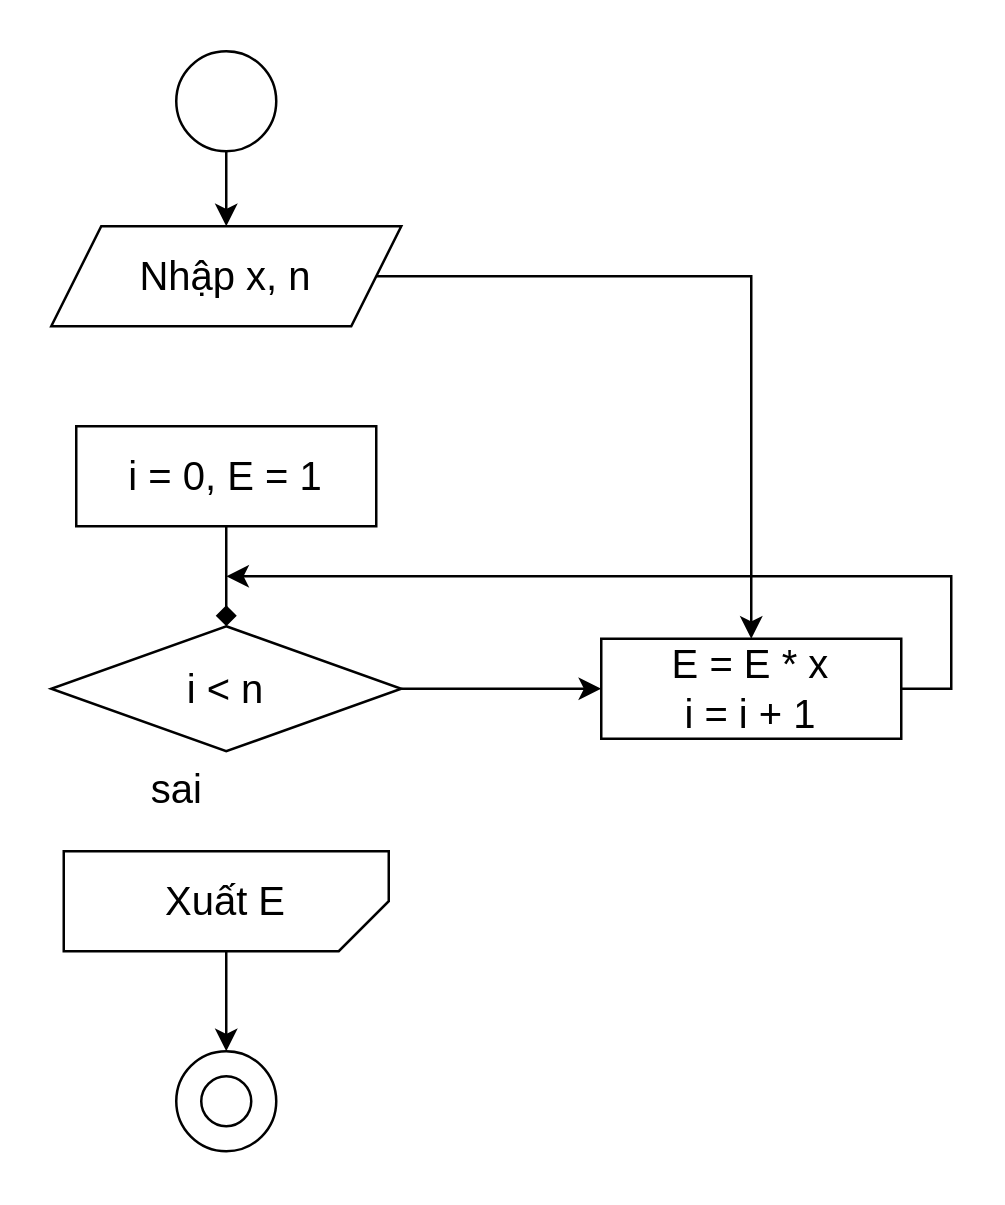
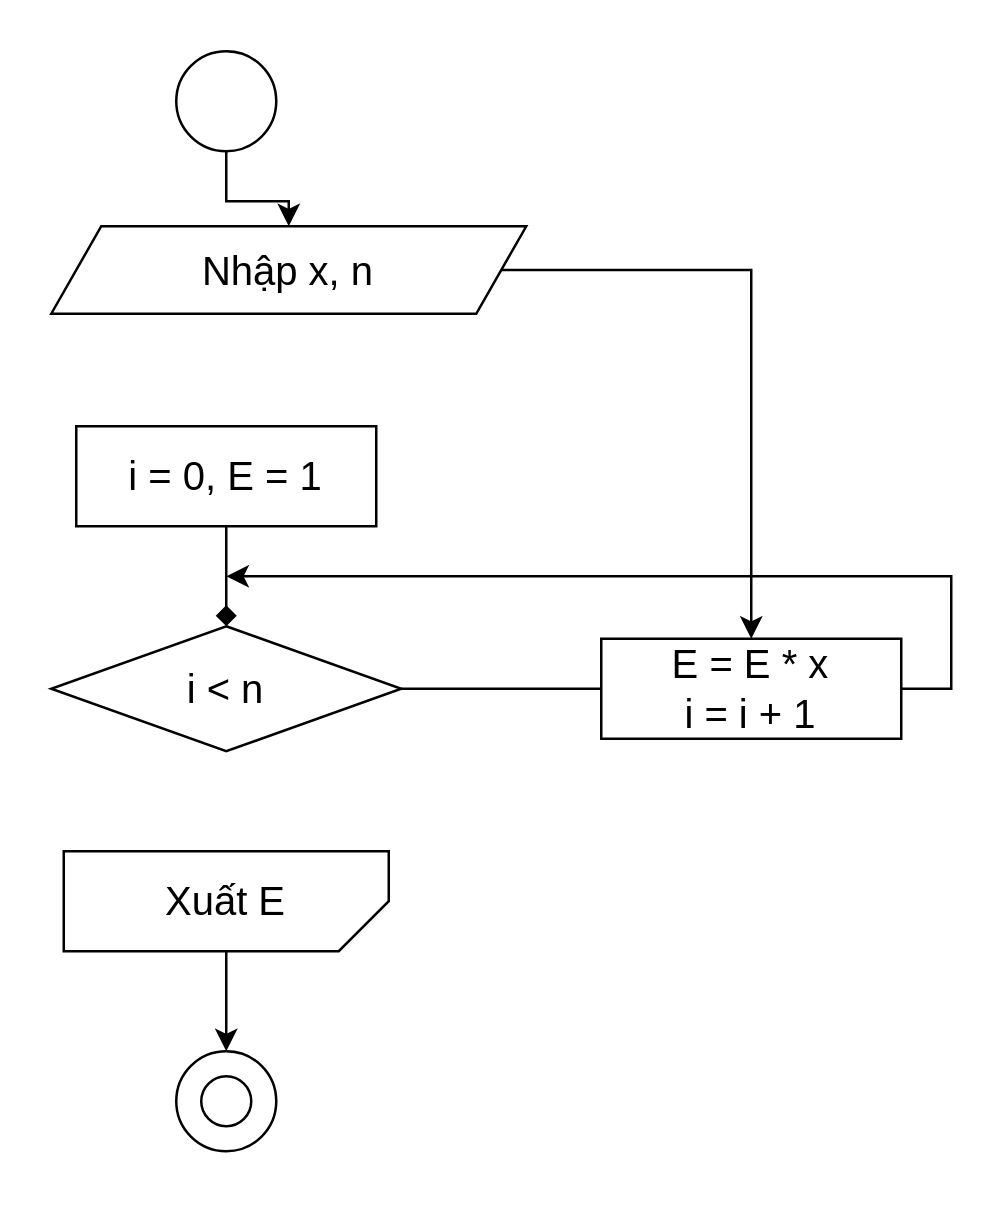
node "Nhập x, n": size 350x100 -> 475x88
edge "i < n" -> "E = E * x i = i + 1": arrowhead classic -> none
node "sai": removed
